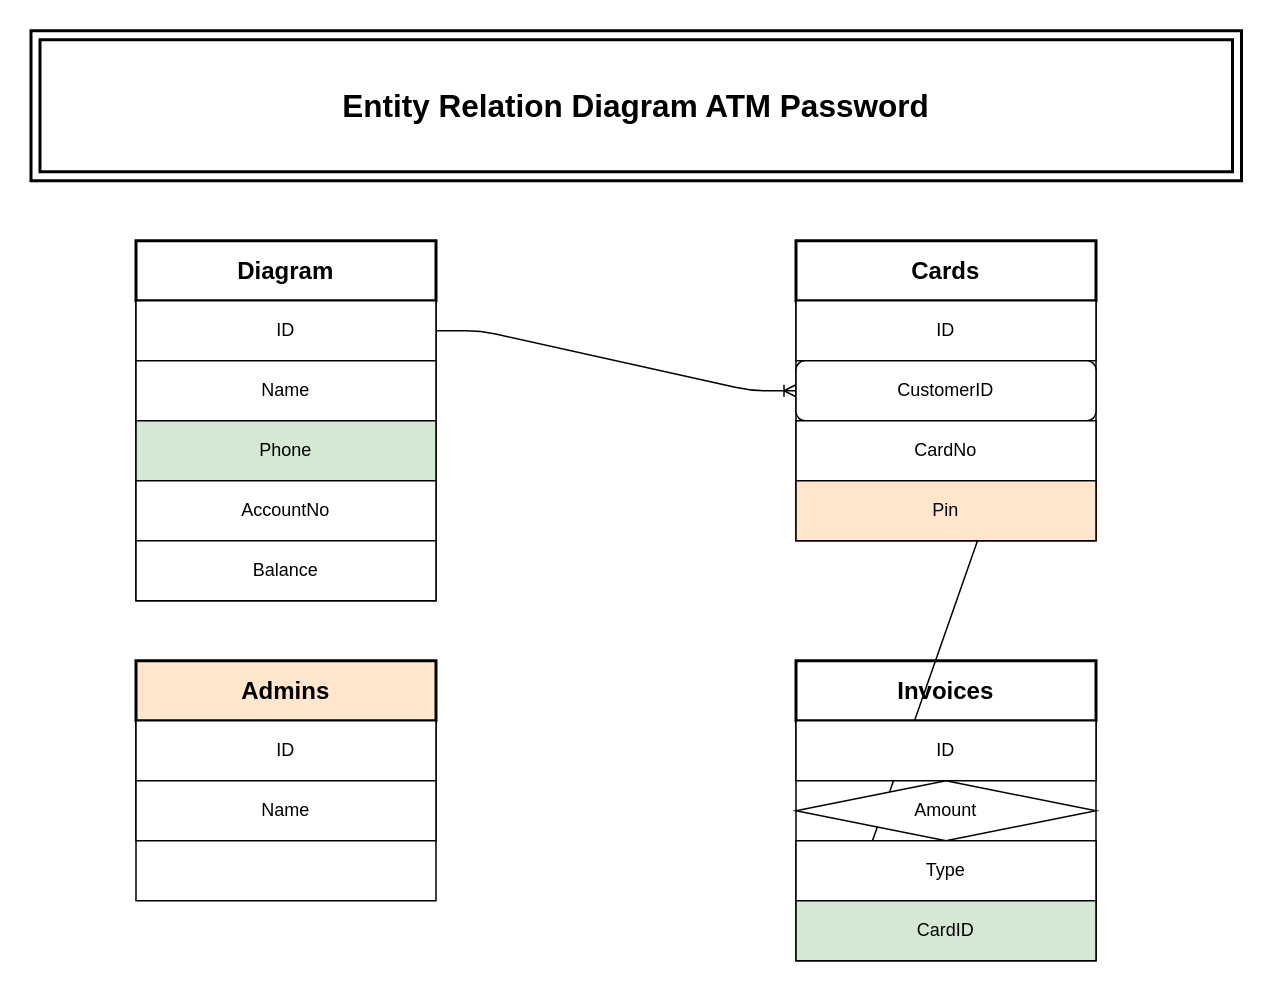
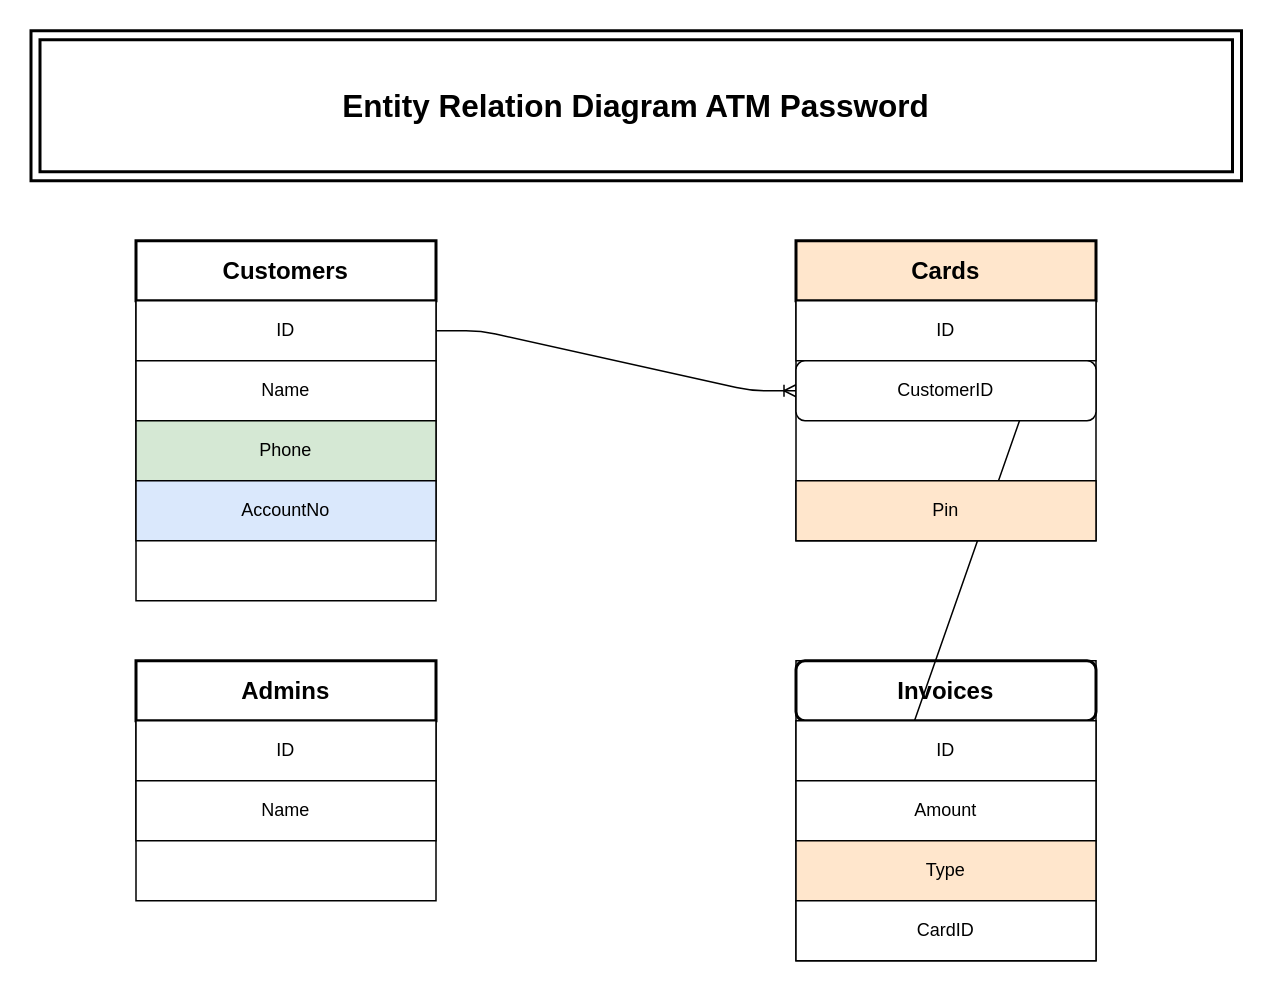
node "Diagram": label "Diagram" -> "Customers"
node "Cards": fillcolor #ffffff -> #ffe6cc
node "CardNo": removed
node "AccountNo": fillcolor #ffffff -> #dae8fc
node "Balance": removed
node "Admins": fillcolor #ffe6cc -> #ffffff
node "Invoices": shape rectangle -> rounded rectangle
node "Amount": shape diamond -> rectangle
node "Type": fillcolor #ffffff -> #ffe6cc
node "CardID": fillcolor #d5e8d4 -> #ffffff
